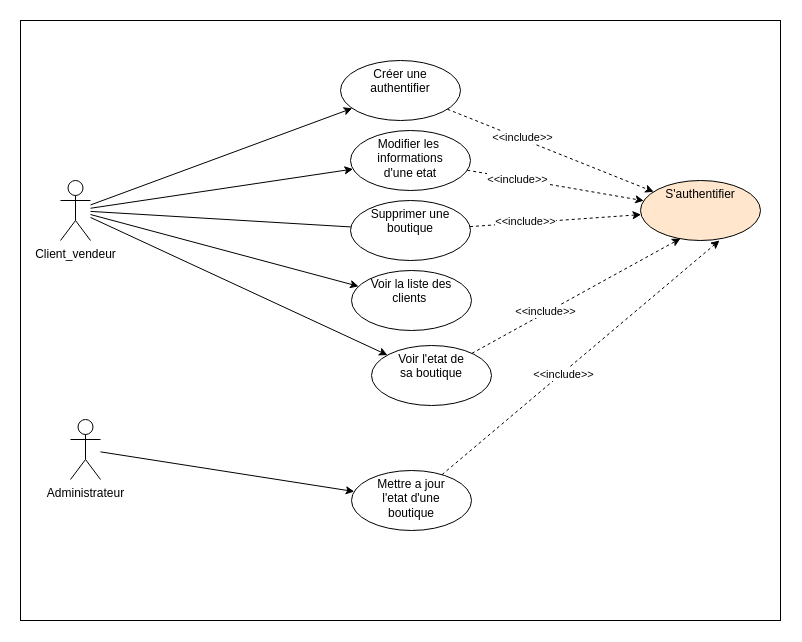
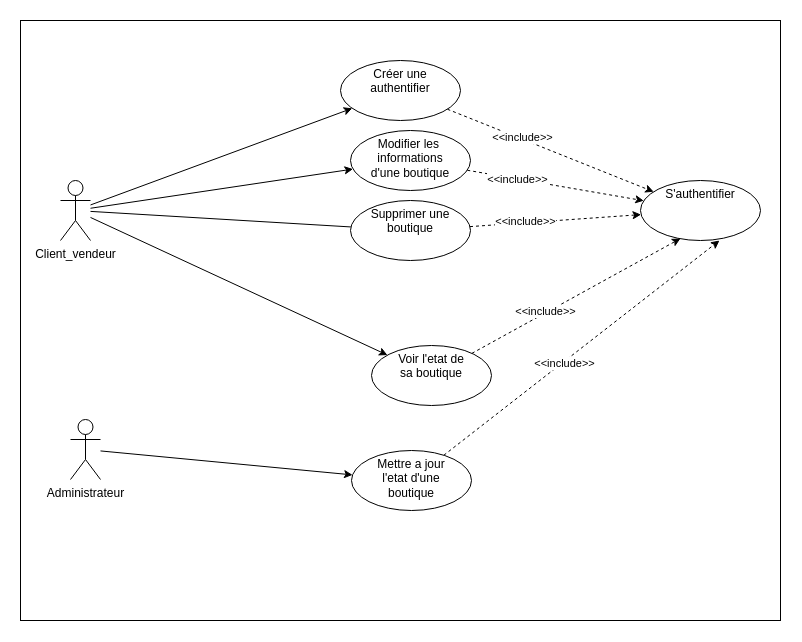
node "Modifier les informations d'une etat": label "Modifier les informations d'une etat" -> "Modifier les informations d'une boutique"
node "S'authentifier": fillcolor #ffe6cc -> #ffffff
edge "Client_vendeur" -> "Voir la liste des clients": removed
node "Voir la liste des clients": removed
node "Mettre a jour l'etat d'une boutique": moved (412, 501) -> (412, 481)
